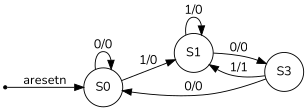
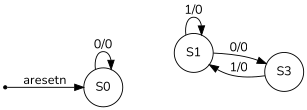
edge "S3" -> "S1": label "1/1" -> "1/0"
edge "S0" -> "S1": removed, label "1/0"
edge "S3" -> "S0": removed, label "0/0"
